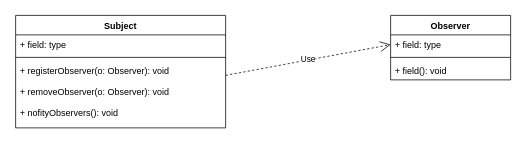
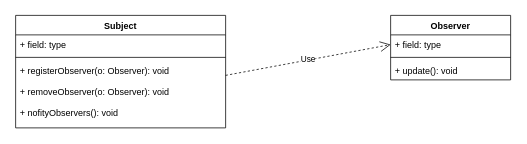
node "+ field(): void": label "+ field(): void" -> "+ update(): void"
